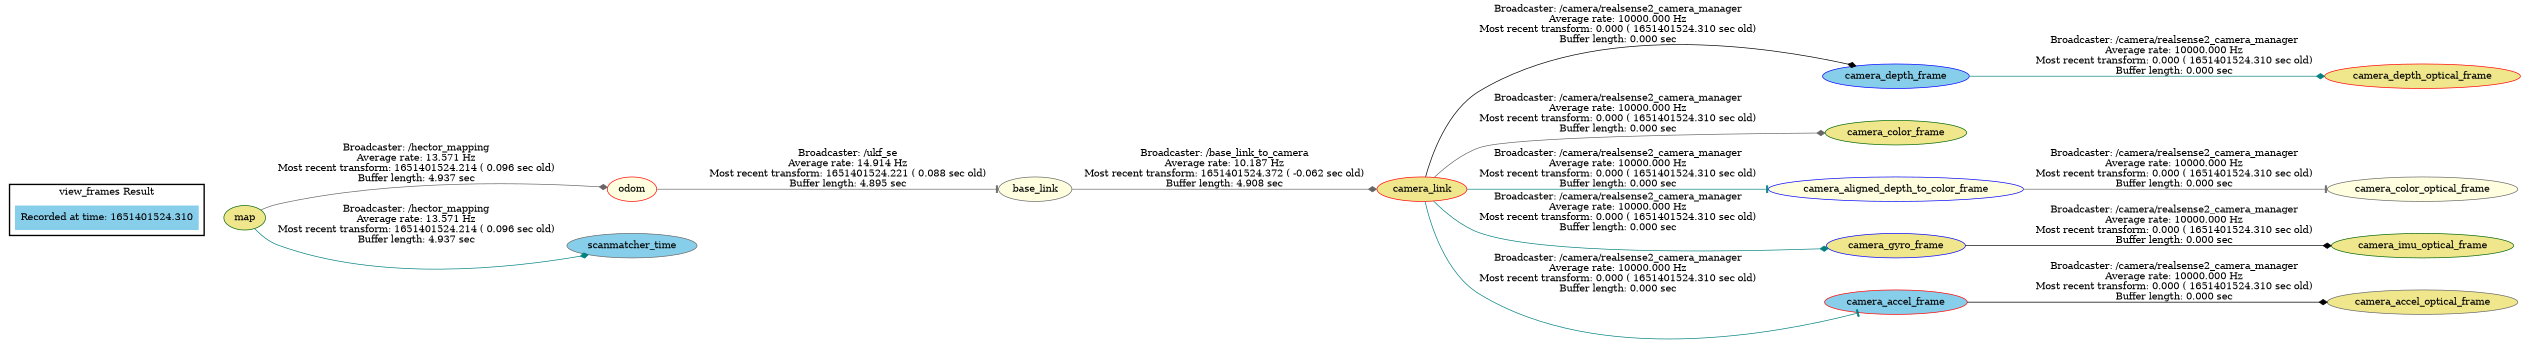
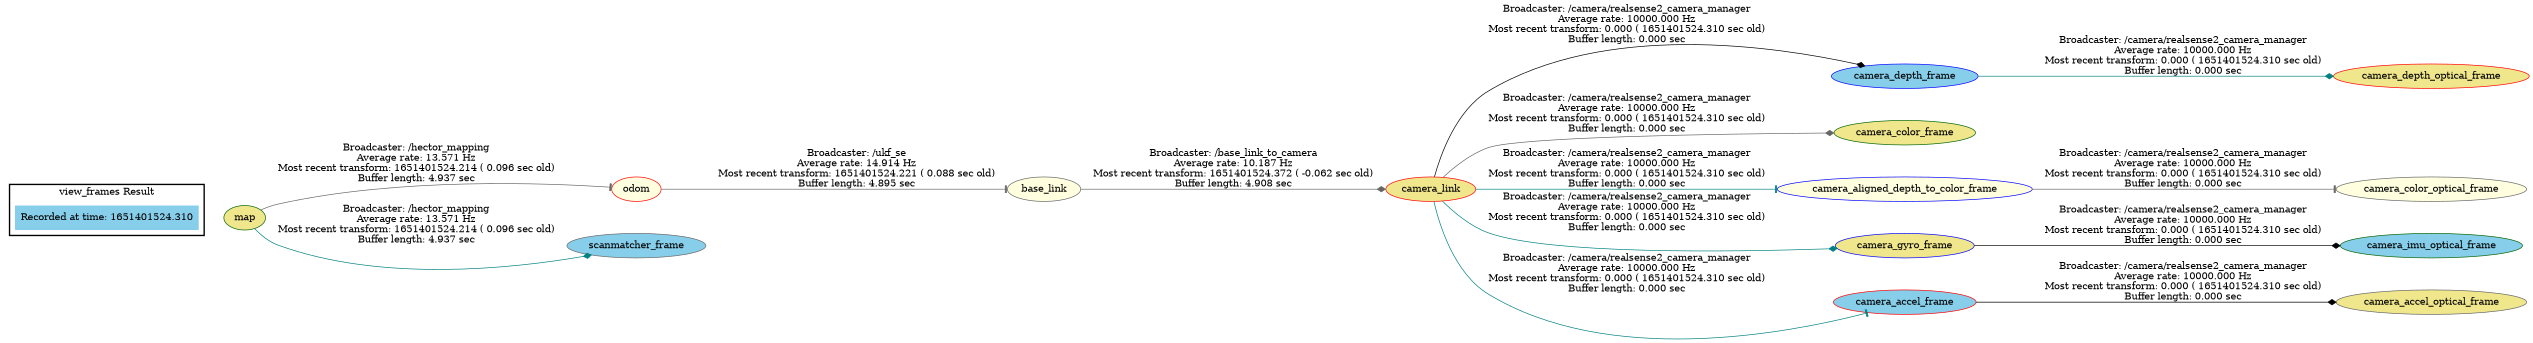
edge "map" -> "odom": arrowhead diamond -> tee
node "scanmatcher_time": label "scanmatcher_time" -> "scanmatcher_frame"
node "camera_imu_optical_frame": fillcolor khaki -> skyblue
